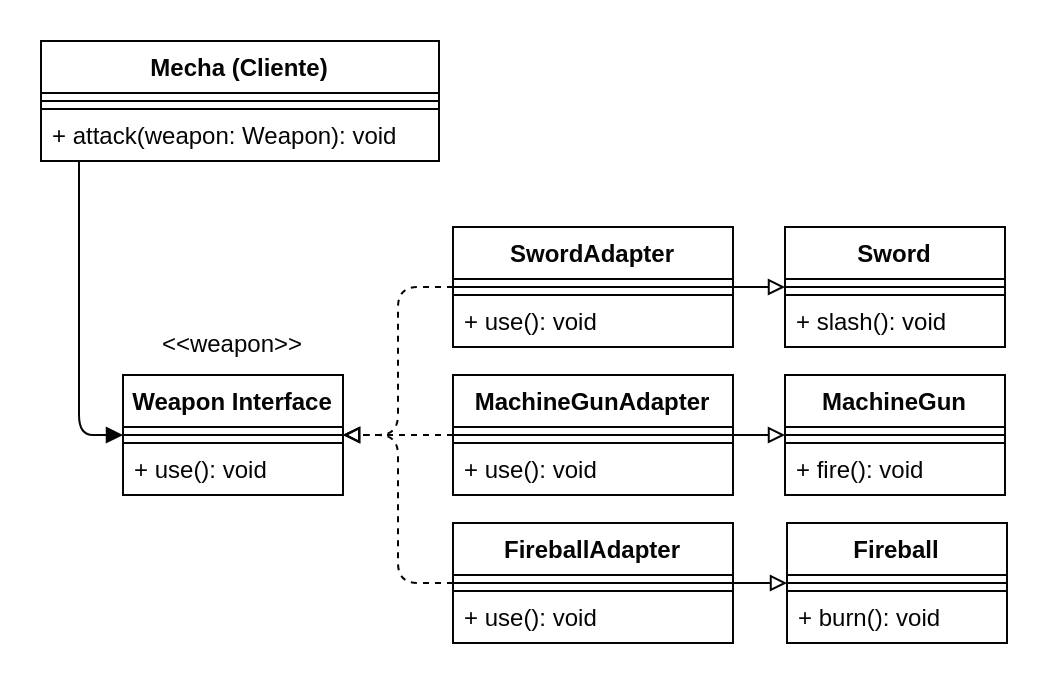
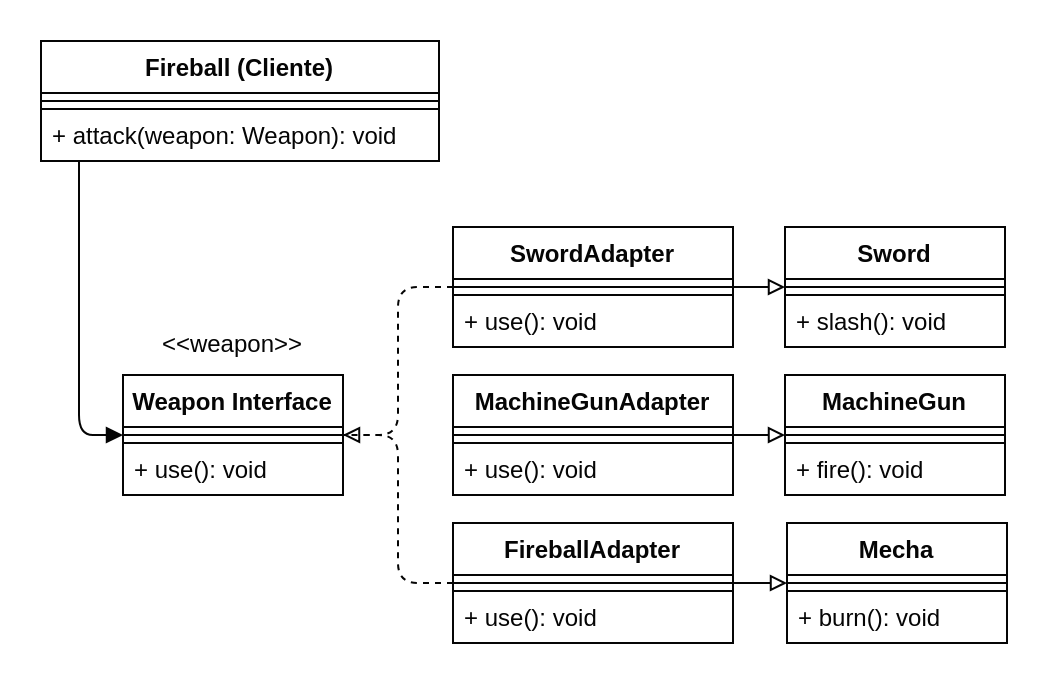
node "Mecha (Cliente)": label "Mecha (Cliente)" -> "Fireball (Cliente)"
edge "SwordAdapter" -> "Weapon Interface": arrowhead block -> none
edge "MachineGunAdapter" -> "Weapon Interface": removed
node "Fireball": label "Fireball" -> "Mecha"
